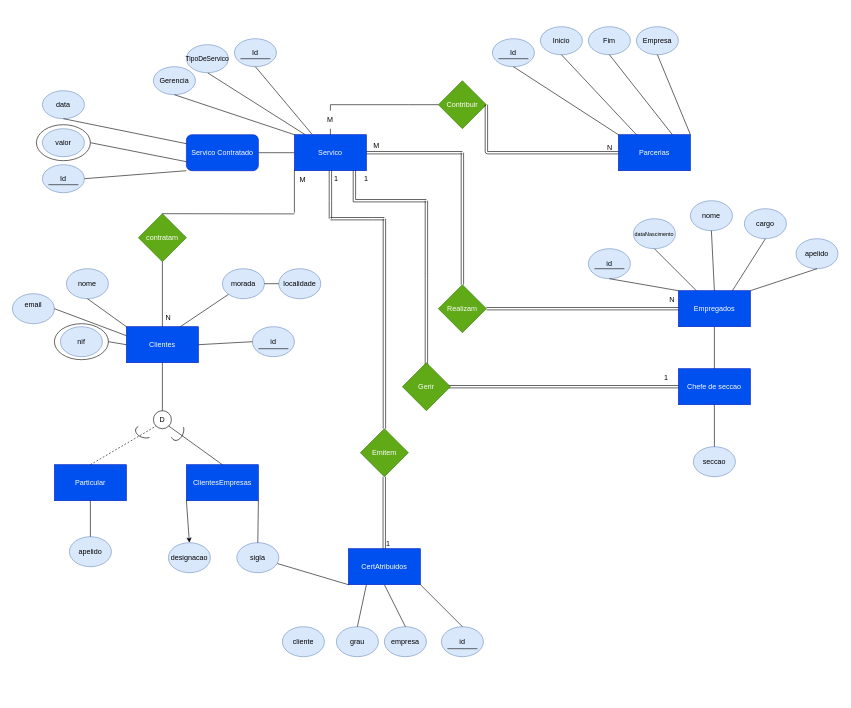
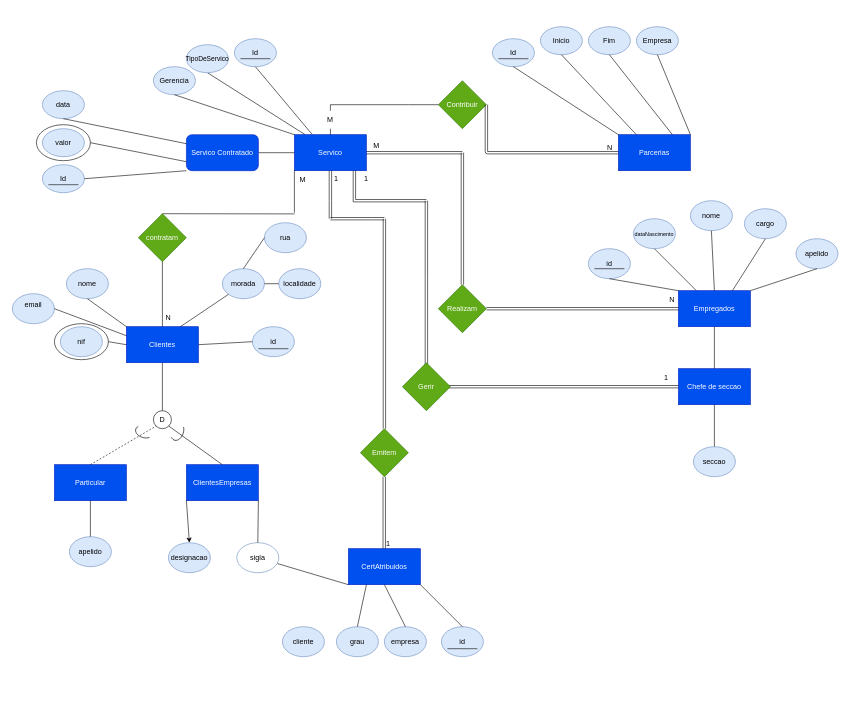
node "rua": added
edge "rua" -- "morada": added
node "sigla": fillcolor #dae8fc -> #ffffff
